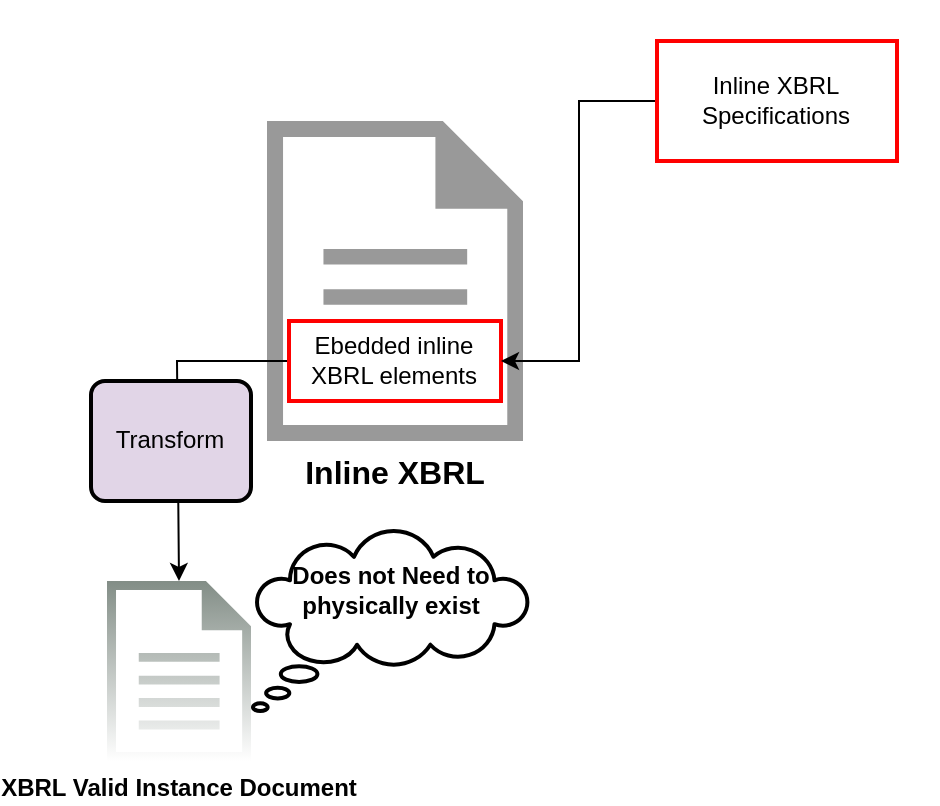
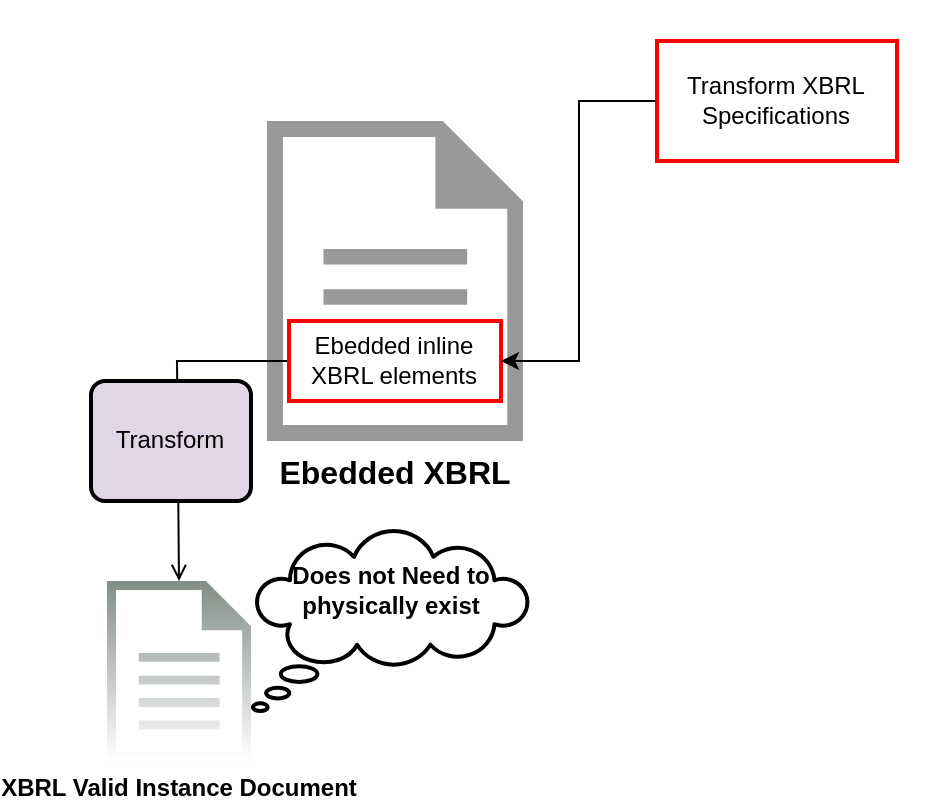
node "Inline XBRL Specifications": label "Inline XBRL Specifications" -> "Transform XBRL Specifications"
node "Inline XBRL": label "Inline XBRL" -> "Ebedded XBRL"
edge "Ebedded inline XBRL elements" -> "XBRL Valid Instance Document": arrowhead classic -> open
